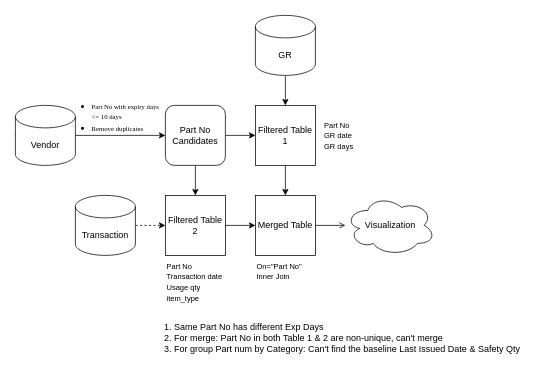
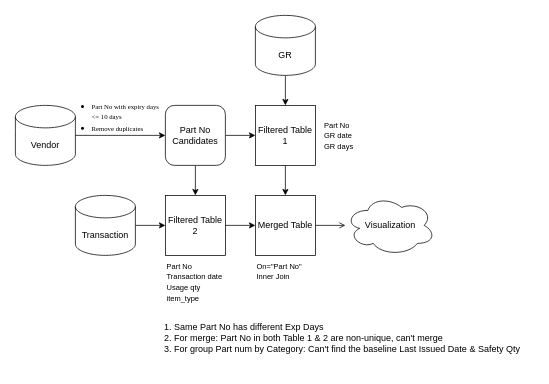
edge "Transaction" -> "Filtered Table 2": style dashed -> solid
